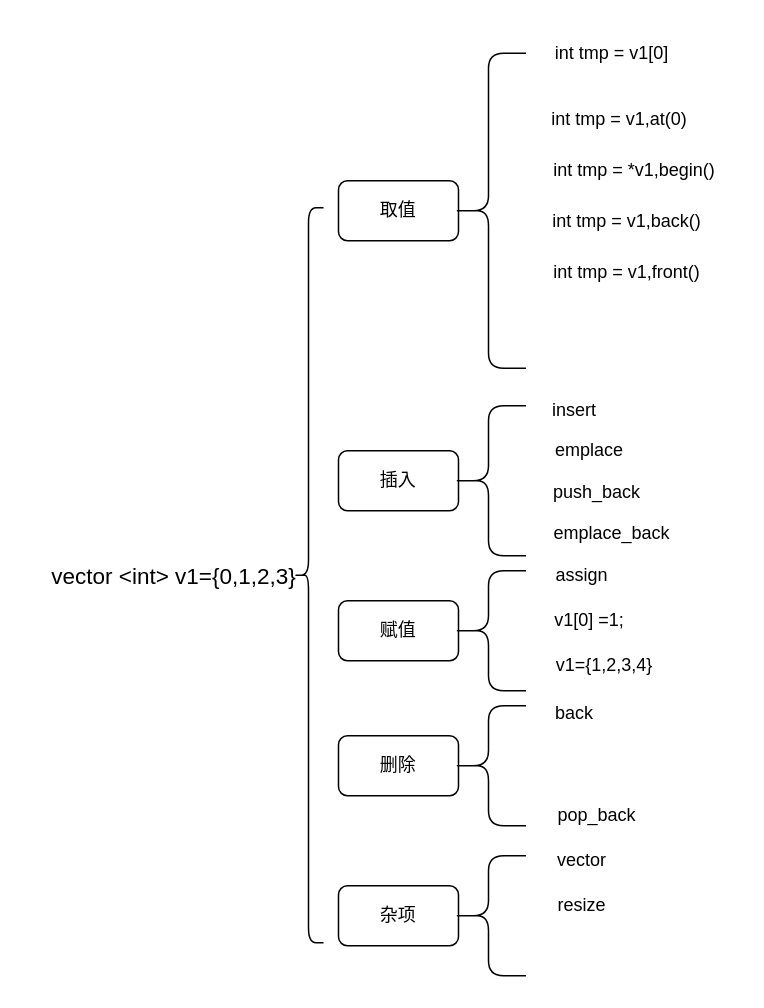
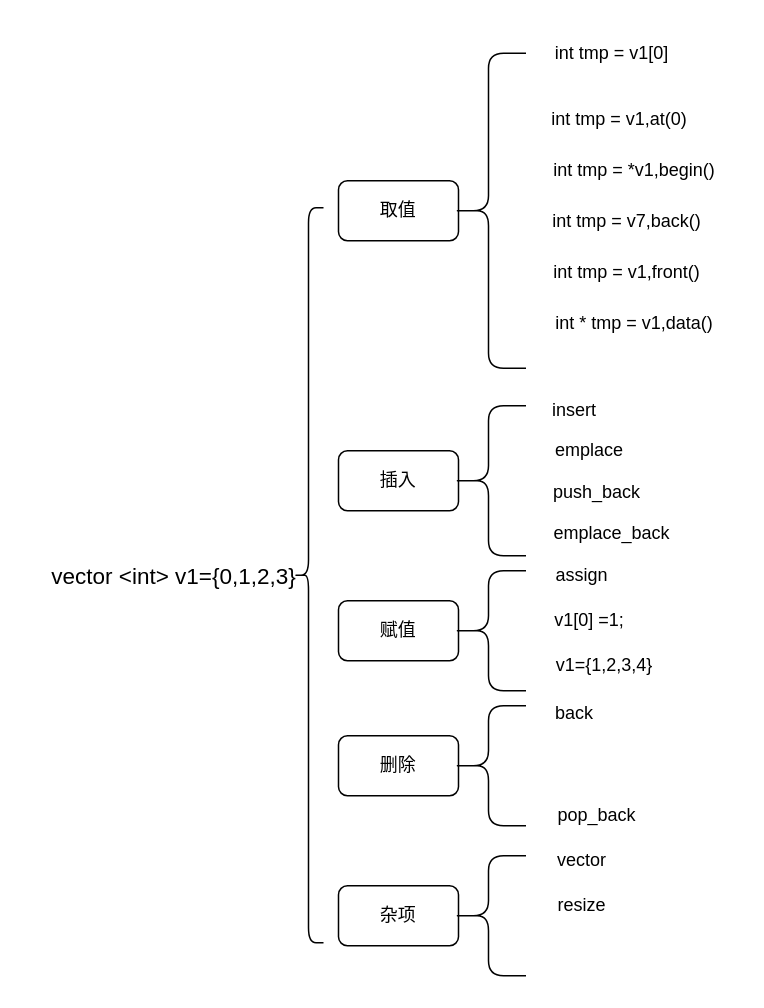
node "int tmp = v1,back()": label "int tmp = v1,back()" -> "int tmp = v7,back()"
node "int * tmp = v1,data()": added
